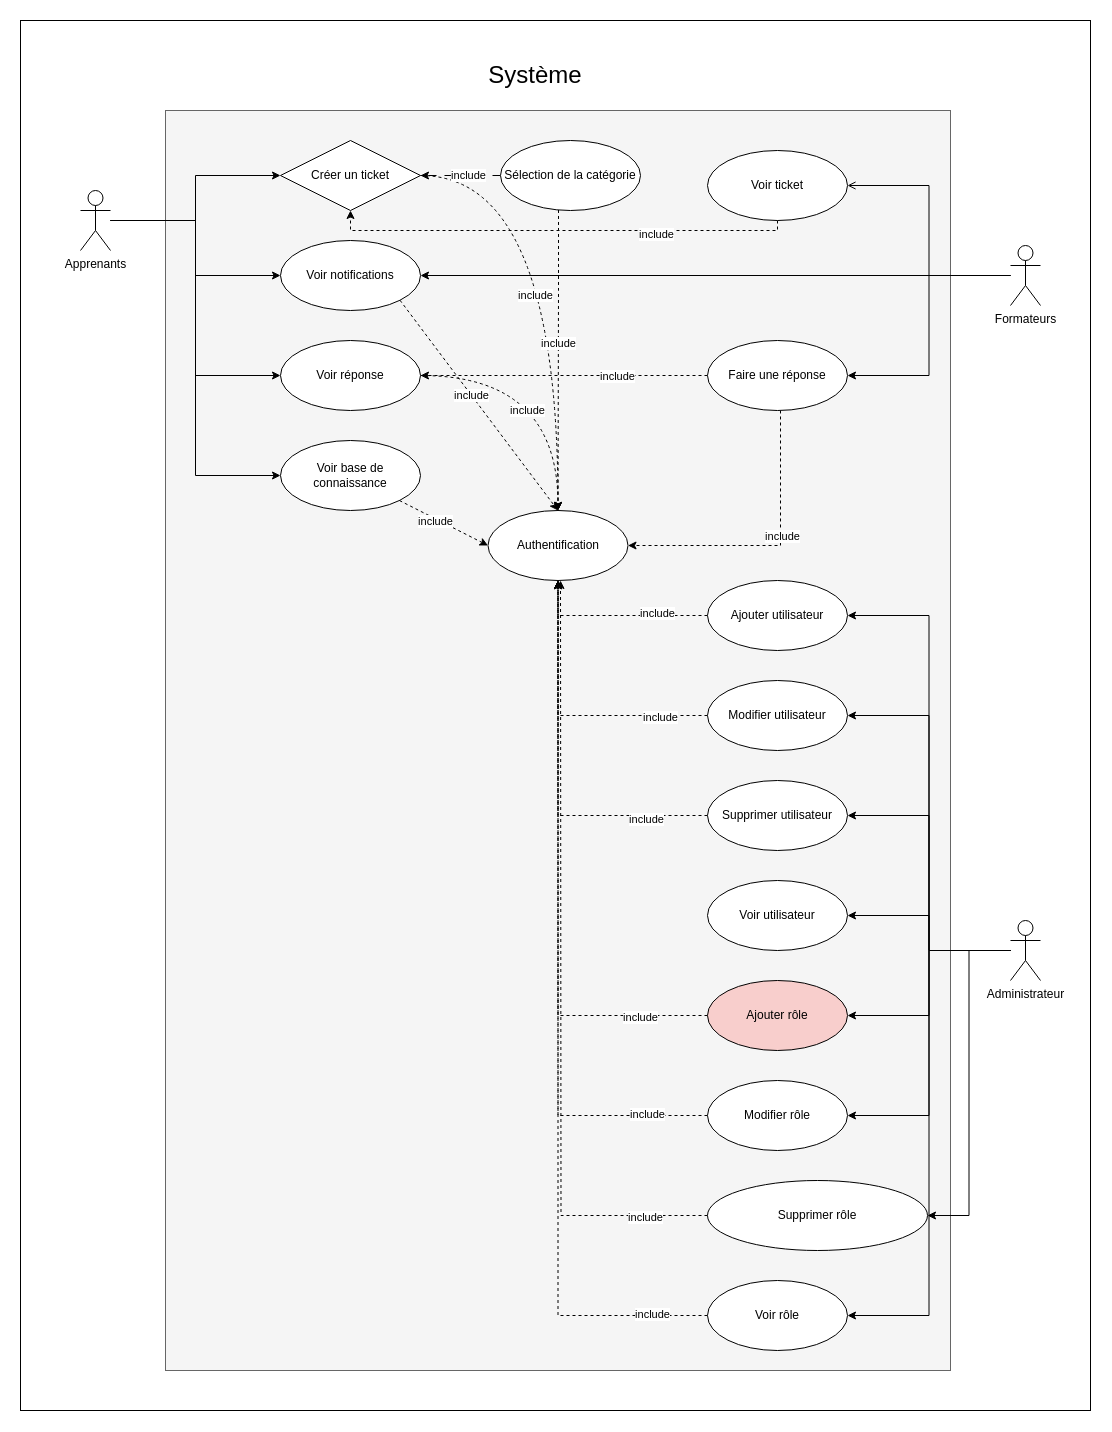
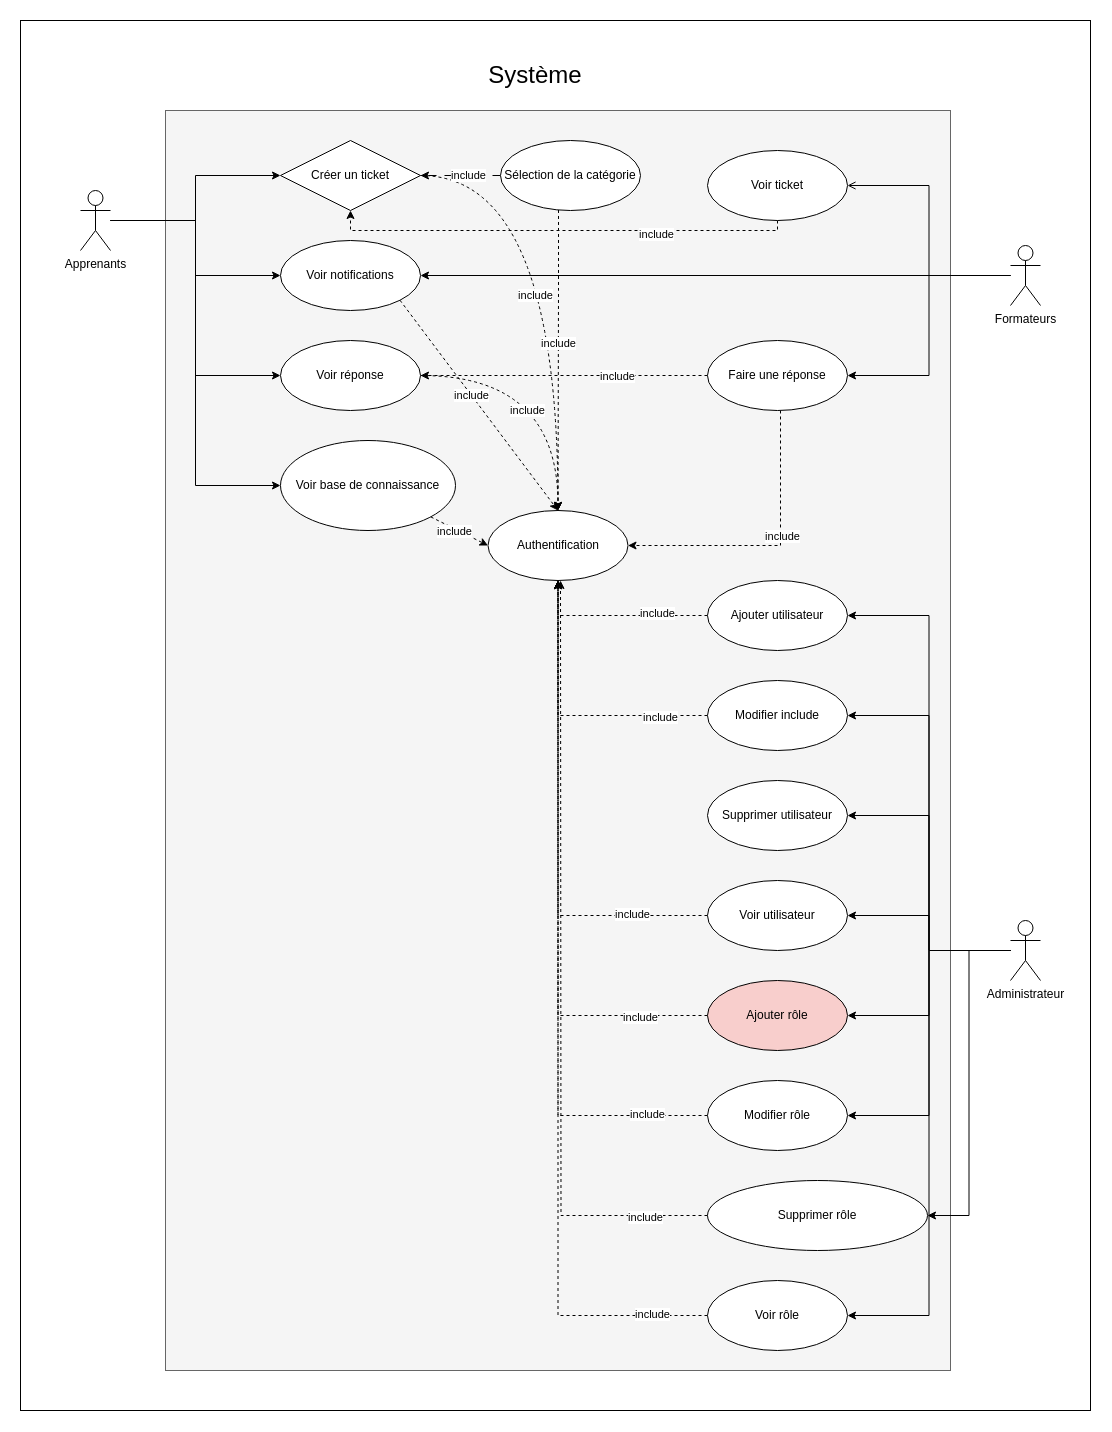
node "Voir base de connaissance": size 140x70 -> 175x90
node "Modifier utilisateur": label "Modifier utilisateur" -> "Modifier include"
edge "Supprimer utilisateur" -> "Authentification": removed, label "include"
edge "Voir utilisateur" -> "Authentification": added, label "include"
